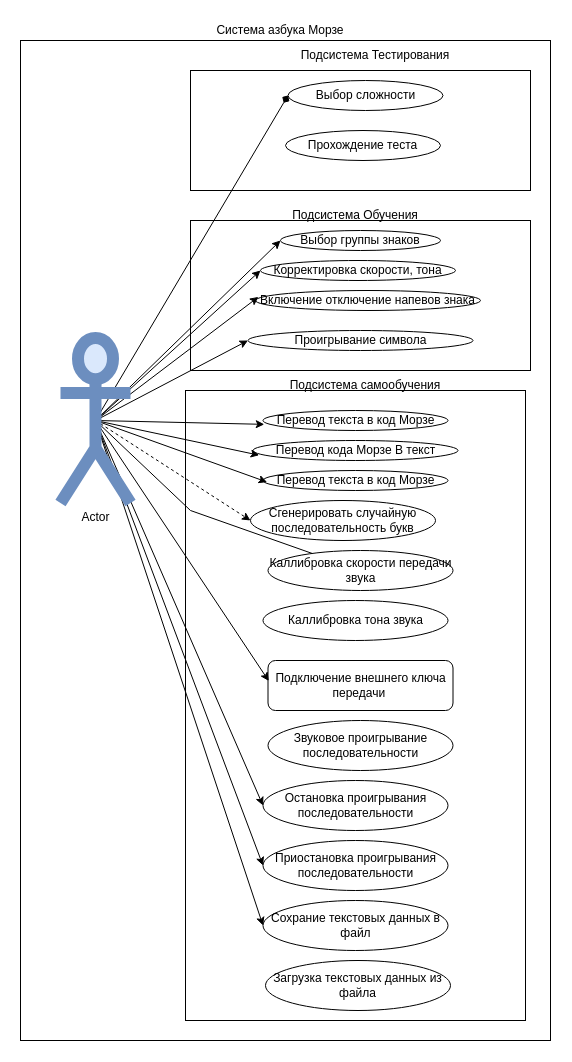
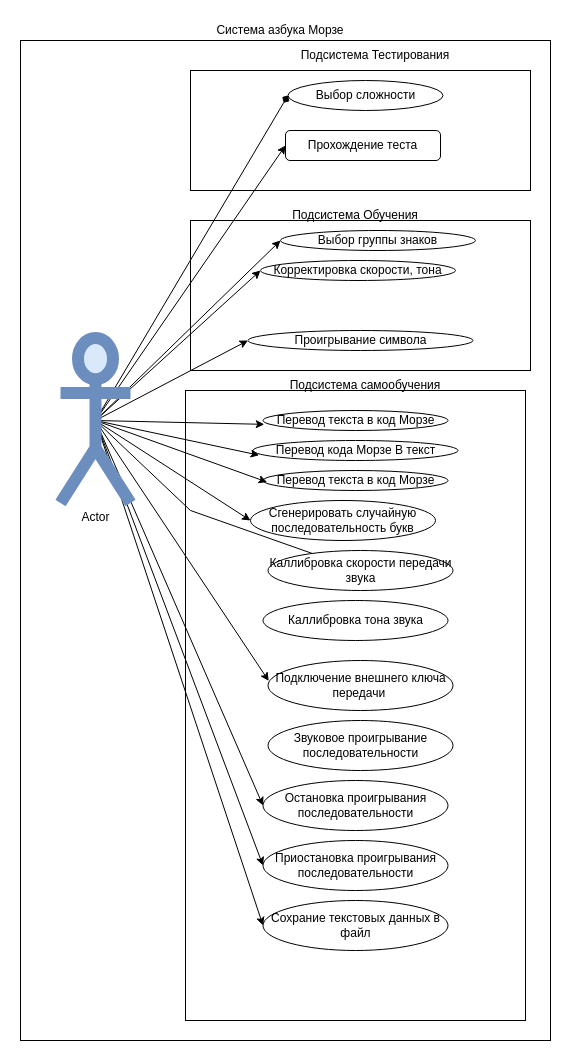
node "Прохождение теста": shape ellipse -> rounded rectangle
node "Выбор группы знаков": size 160x20 -> 195x20
edge "Actor" -> "Прохождение теста": added
node "Включение отключение напевов знака": removed
edge "Actor" -> "Включение отключение напевов знака": removed
edge "Actor" -> "Сгенерировать случайную последовательность букв": style dashed -> solid
node "Подключение внешнего ключа передачи": shape rounded rectangle -> ellipse
node "Загрузка текстовых данных из файла": removed
